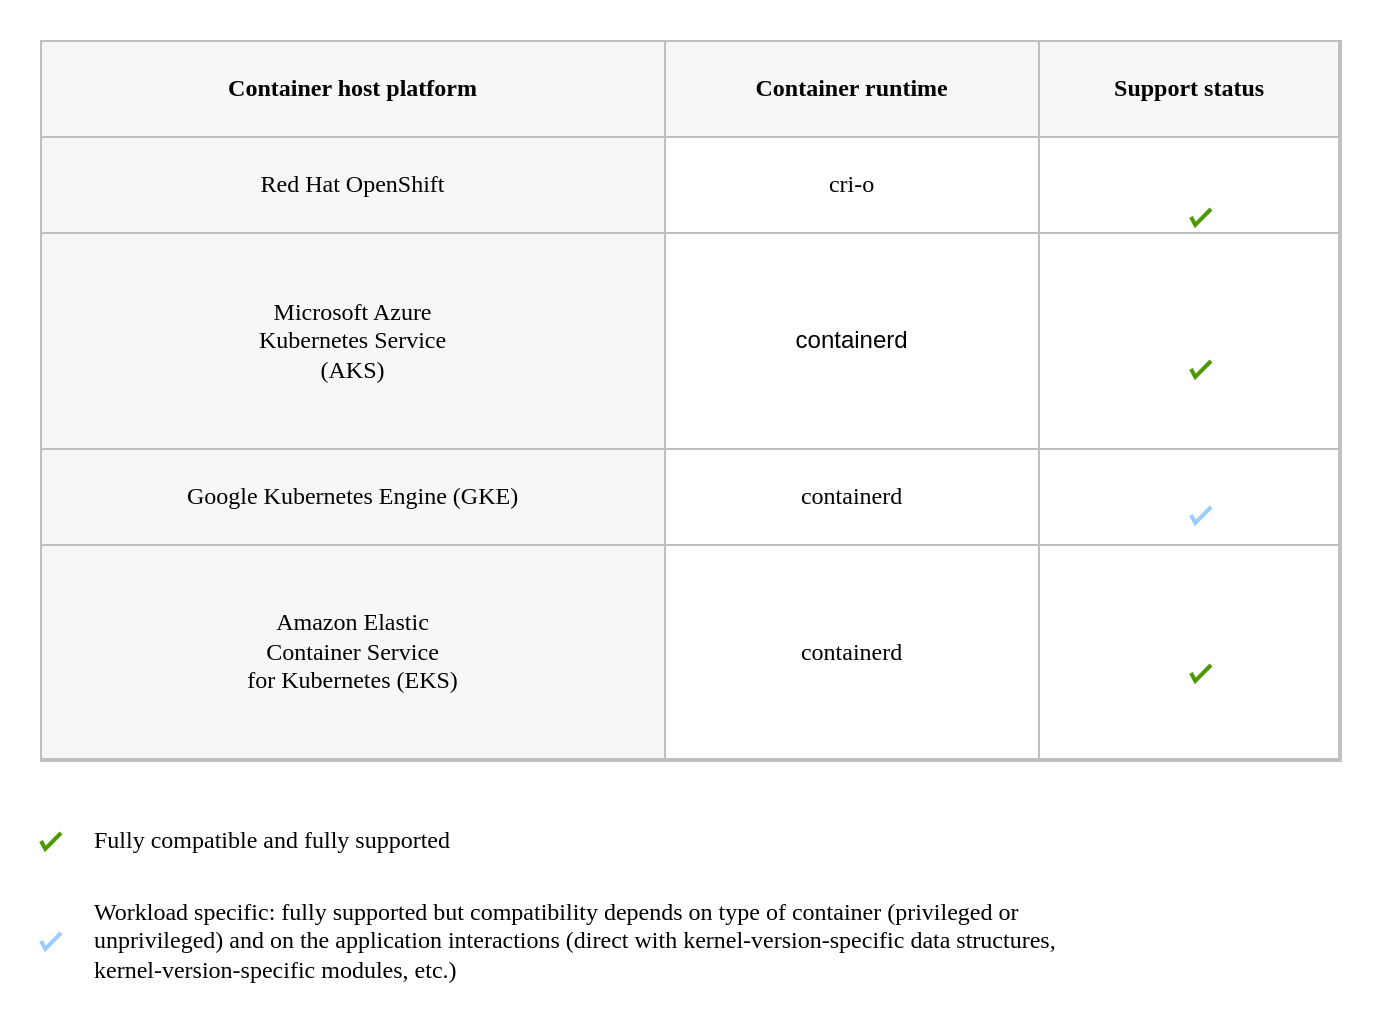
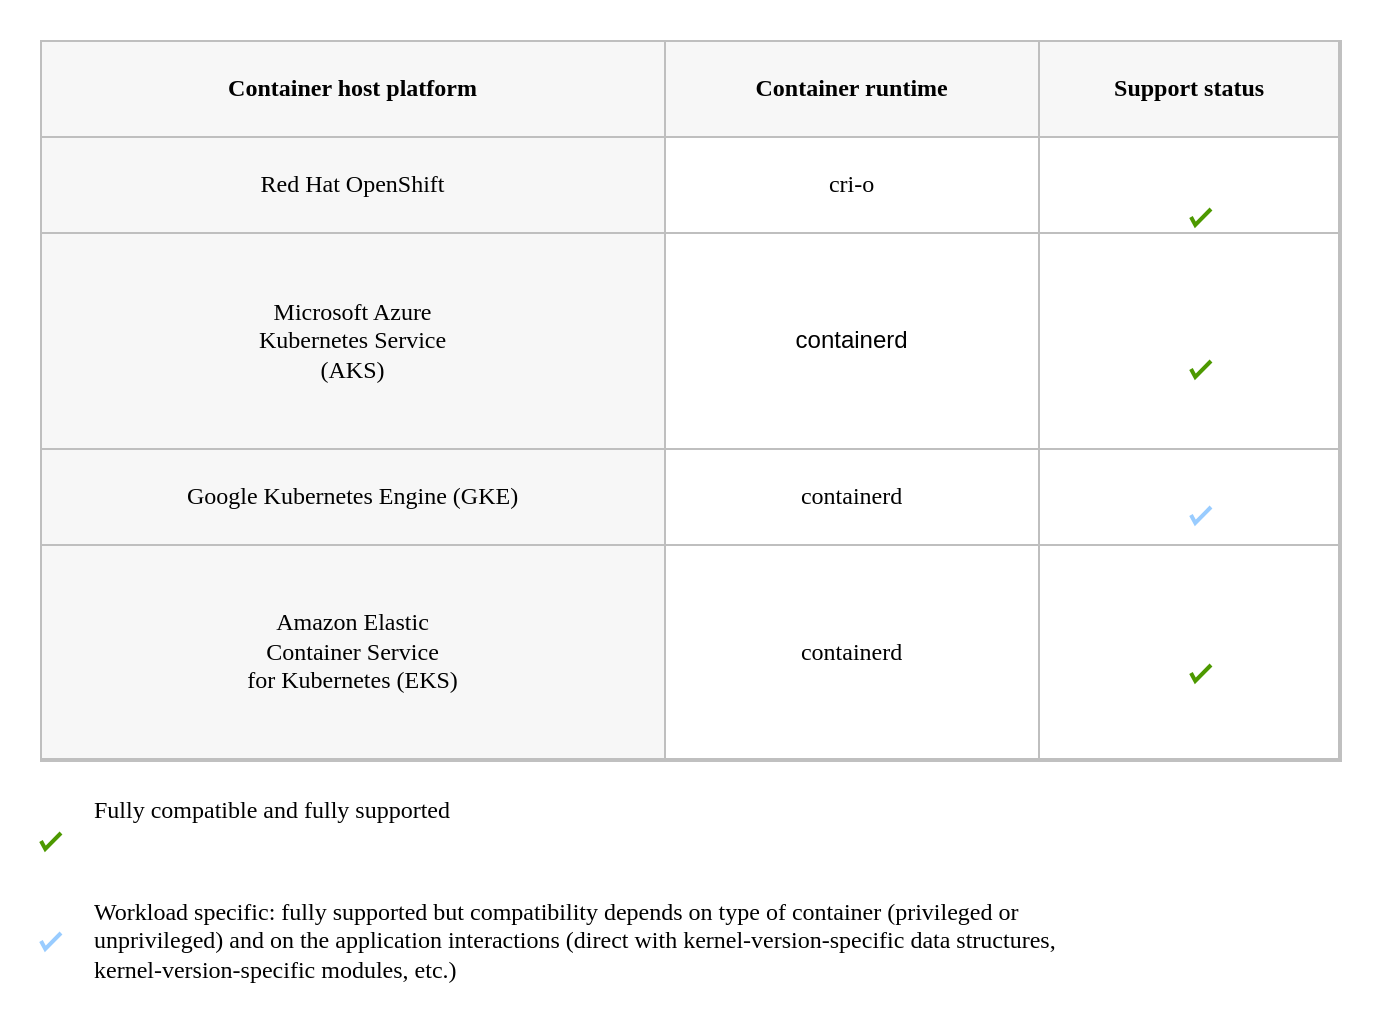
node "Fully compatible and fully supported": moved (321, 841) -> (321, 811)
